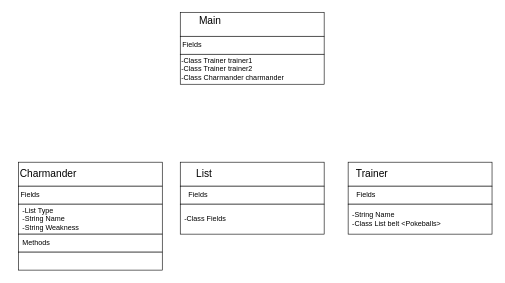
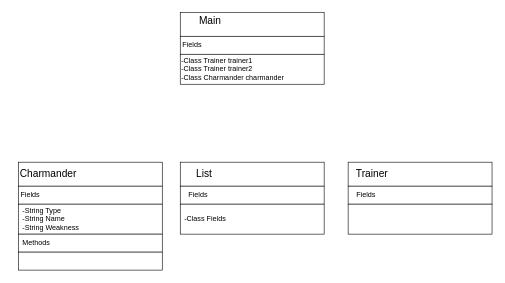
node "-List Type -String Name -String Weakness": label "-List Type -String Name -String Weakness" -> "-String Type -String Name -String Weakness"
node "-String Name -Class List belt <Pokeballs>": removed
